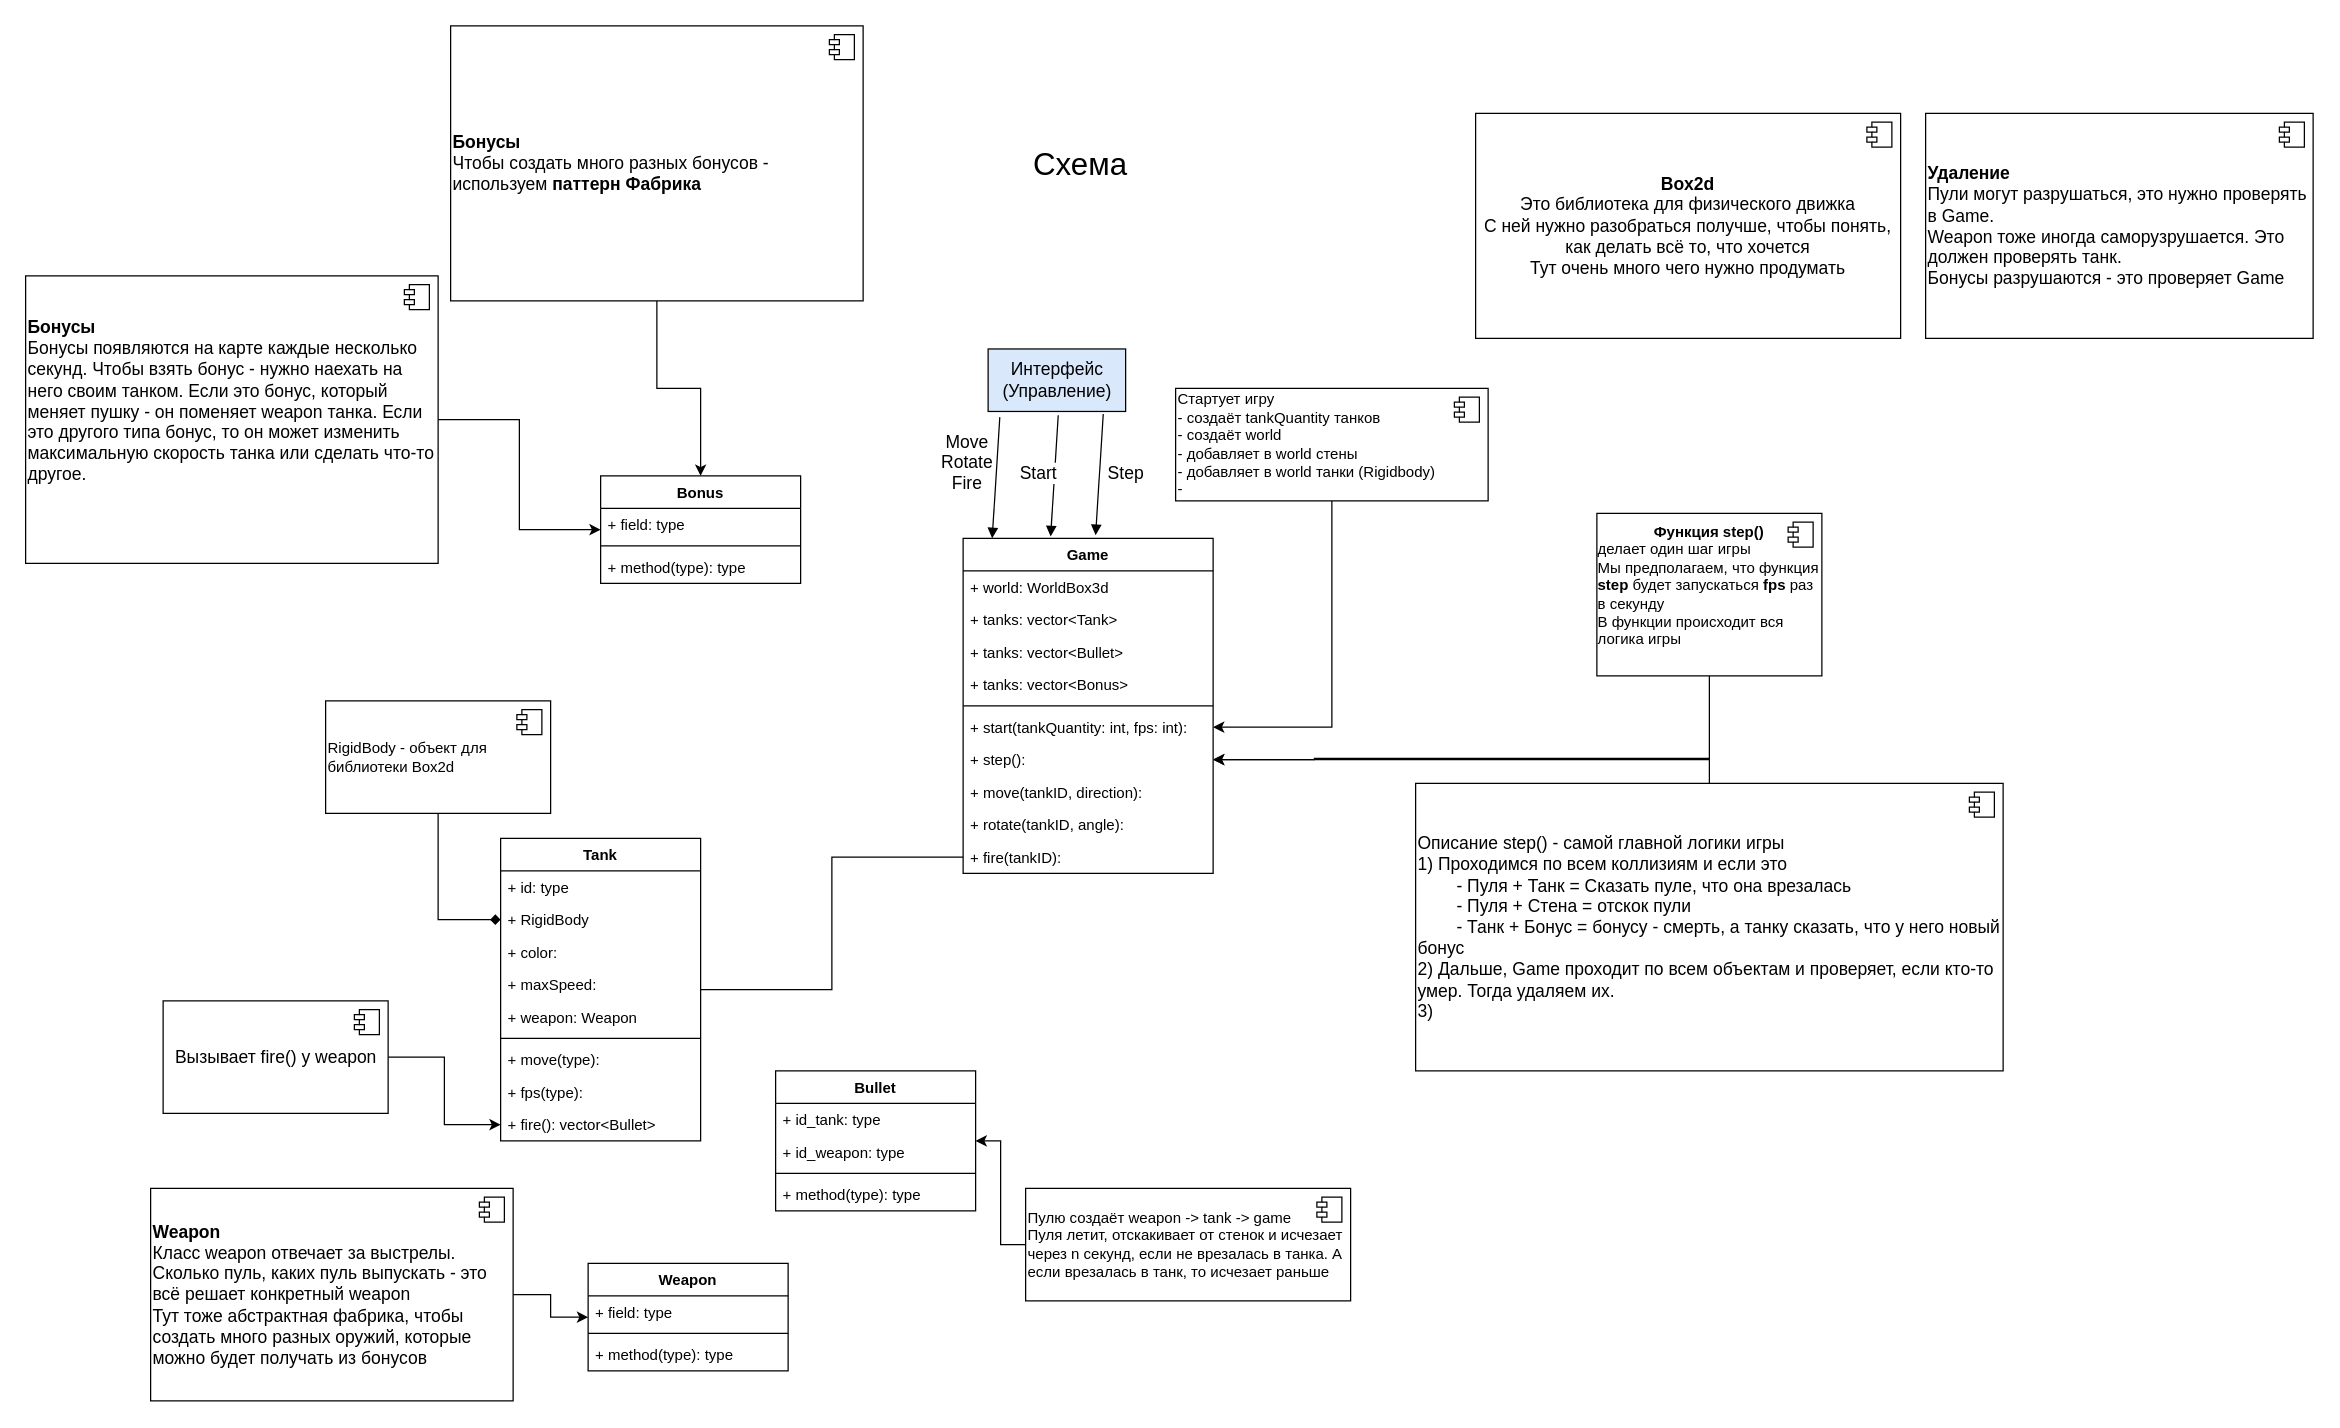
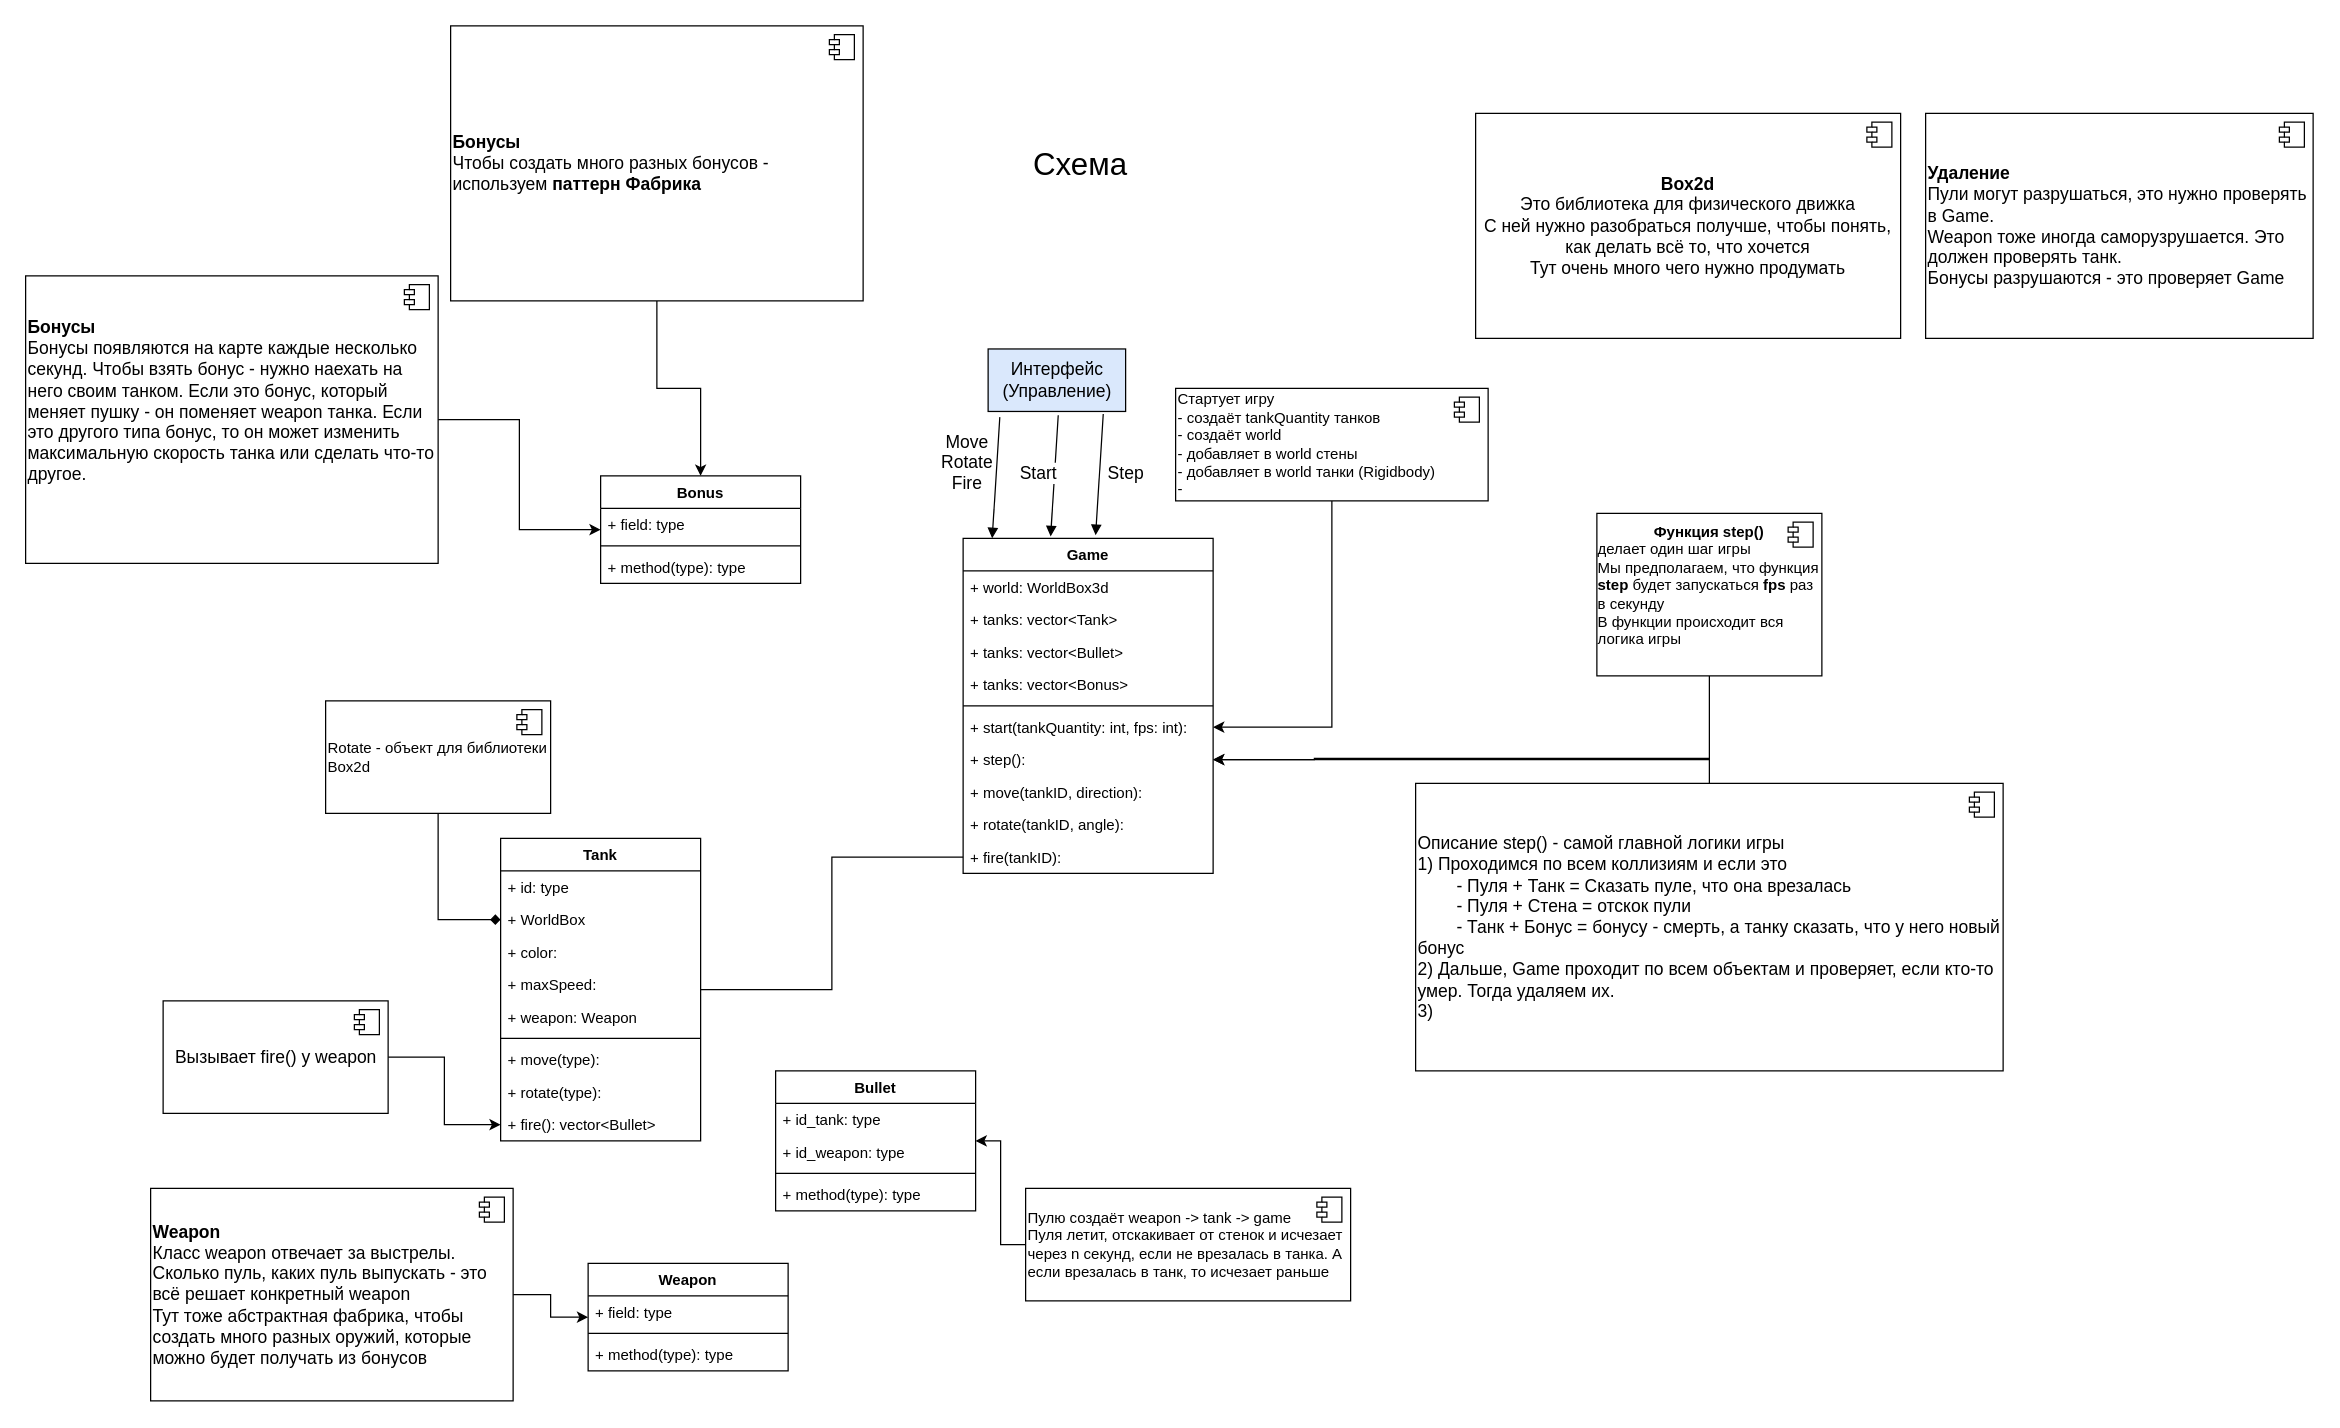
node "RigidBody - объект для библиотеки Box2d": label "RigidBody - объект для библиотеки Box2d" -> "Rotate - объект для библиотеки Box2d"
node "+ RigidBody": label "+ RigidBody" -> "+ WorldBox"
node "+ fps(type):": label "+ fps(type):" -> "+ rotate(type):"
